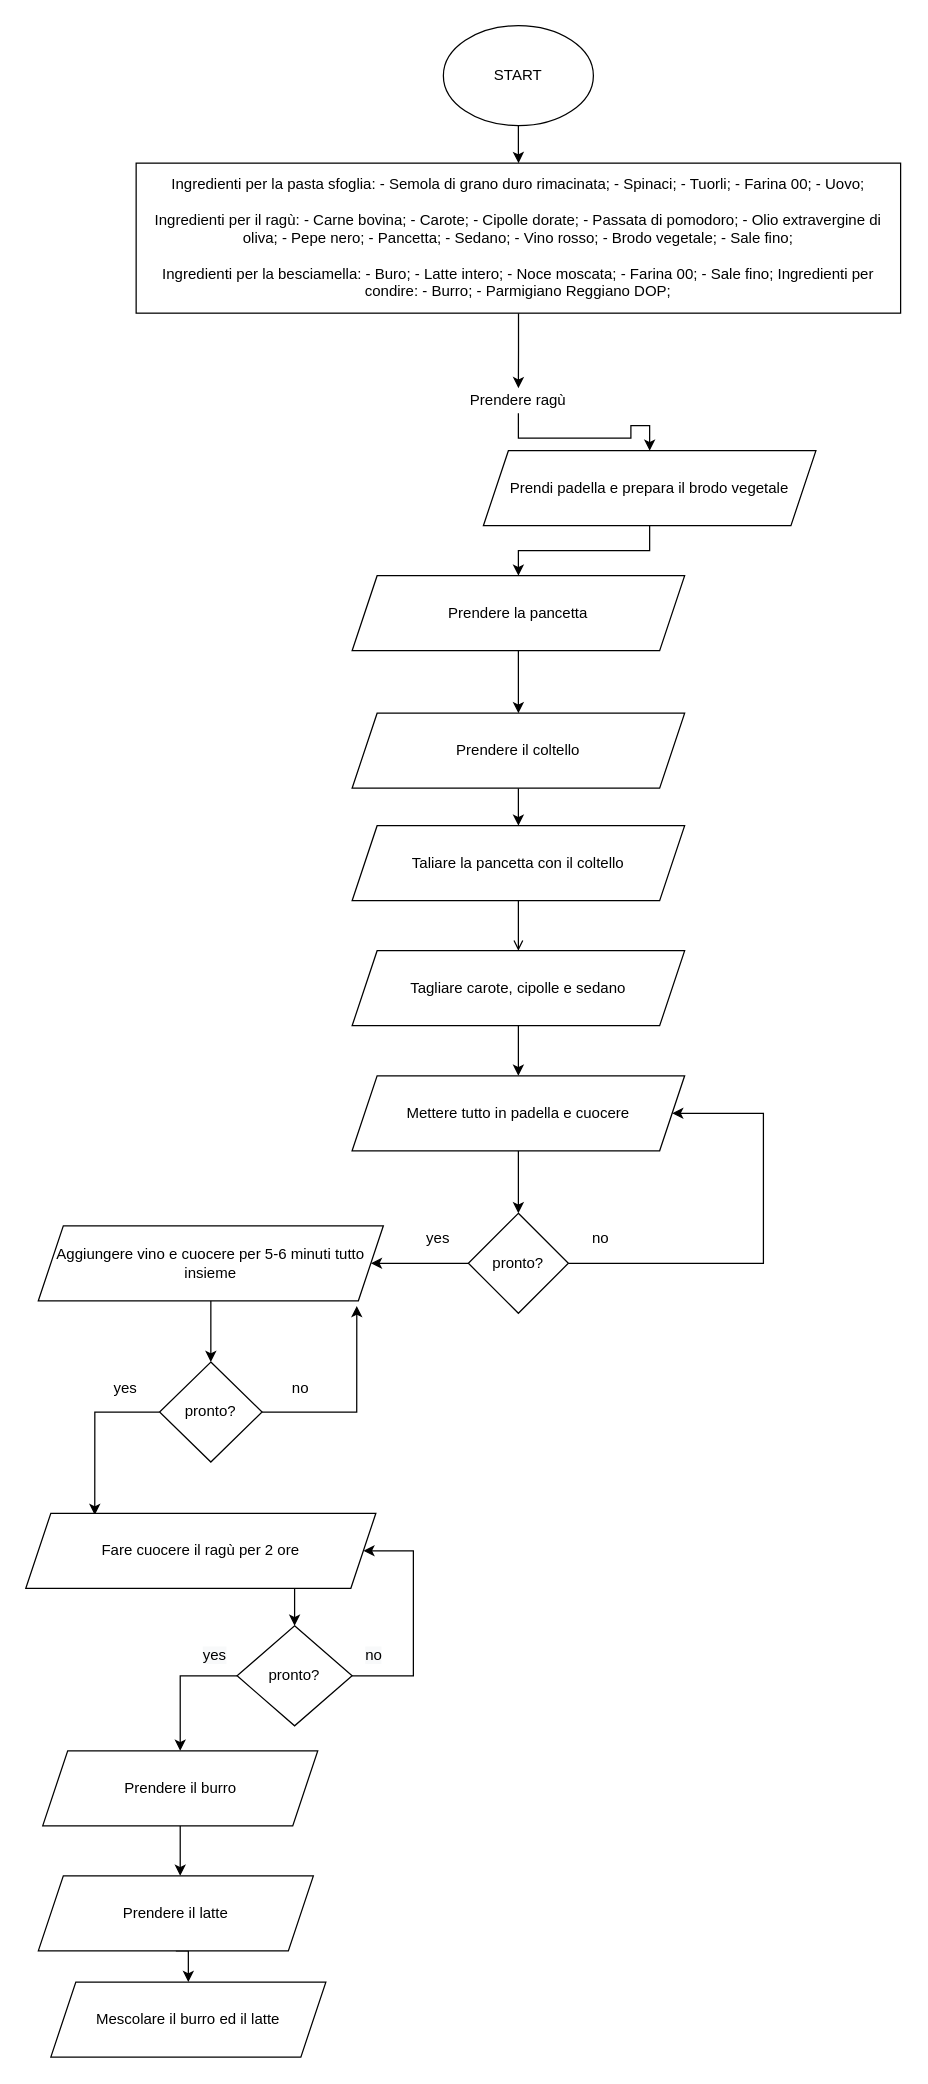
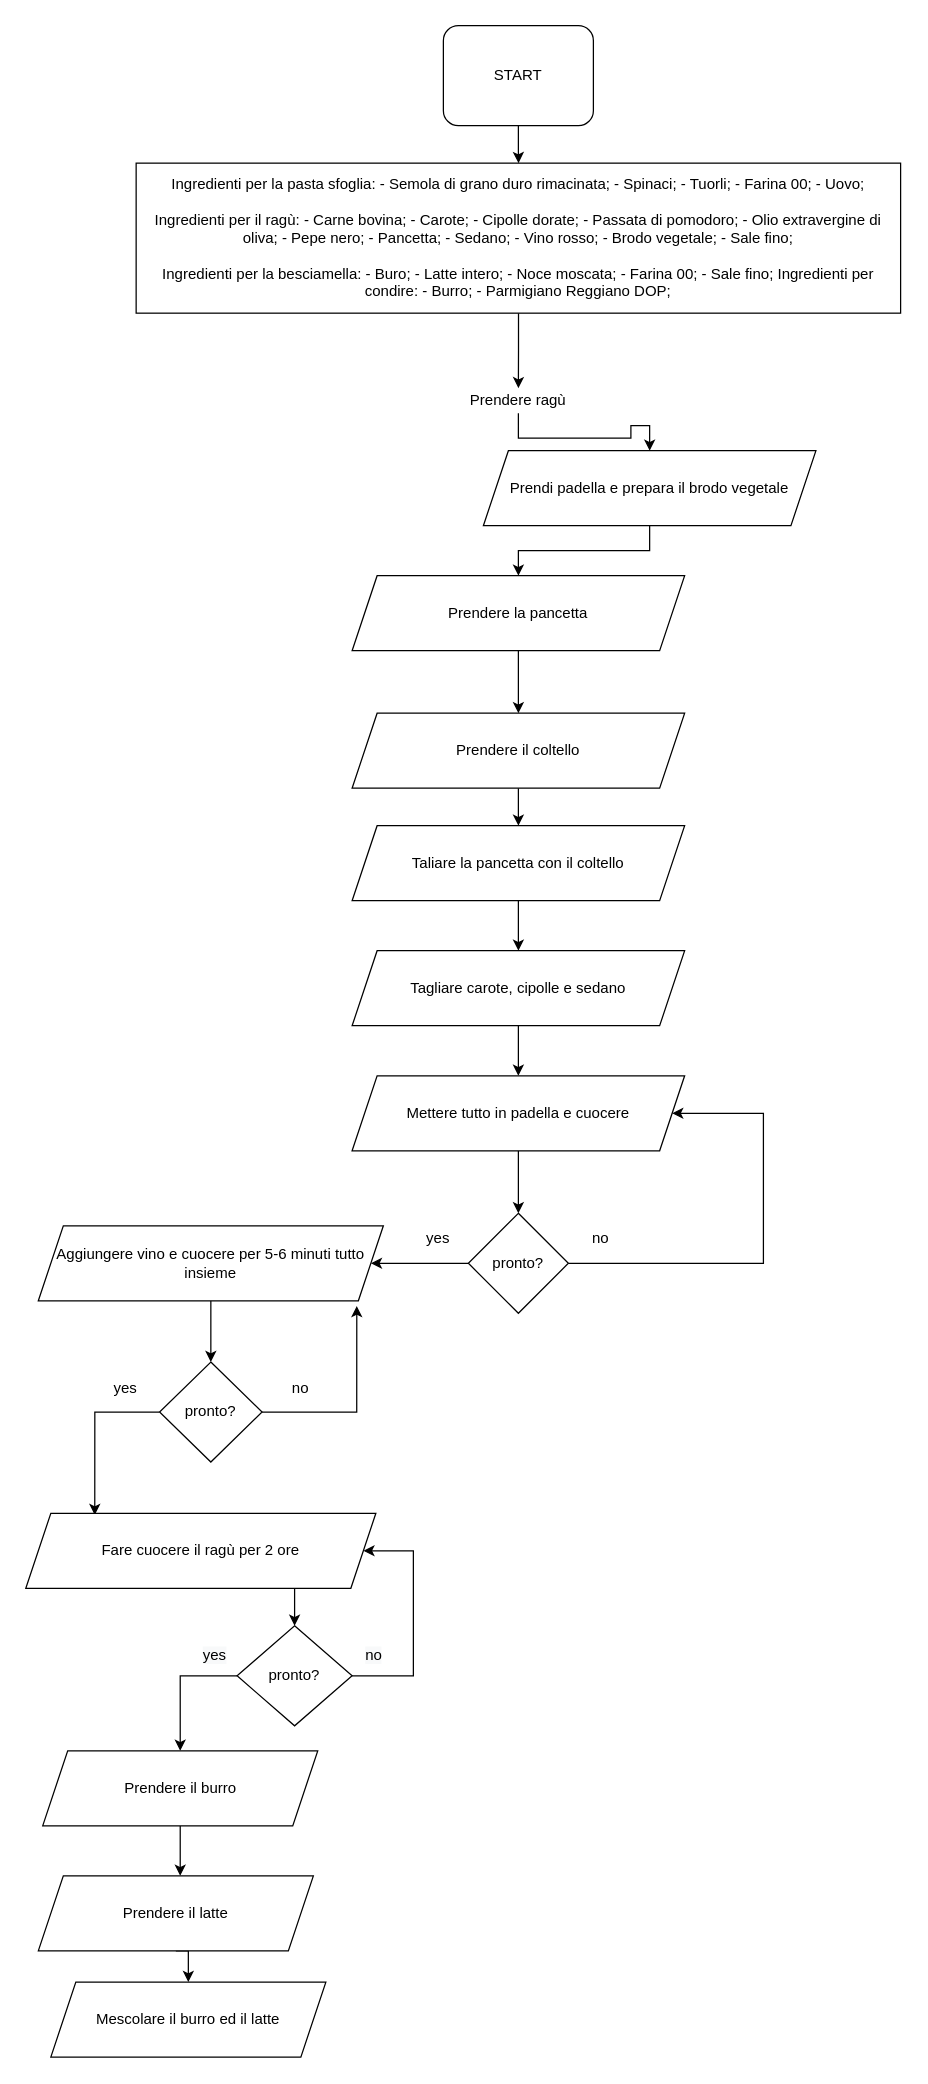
node "START": shape ellipse -> rounded rectangle
edge "Taliare la pancetta con il coltello" -> "Tagliare carote, cipolle e sedano": arrowhead open -> classic
